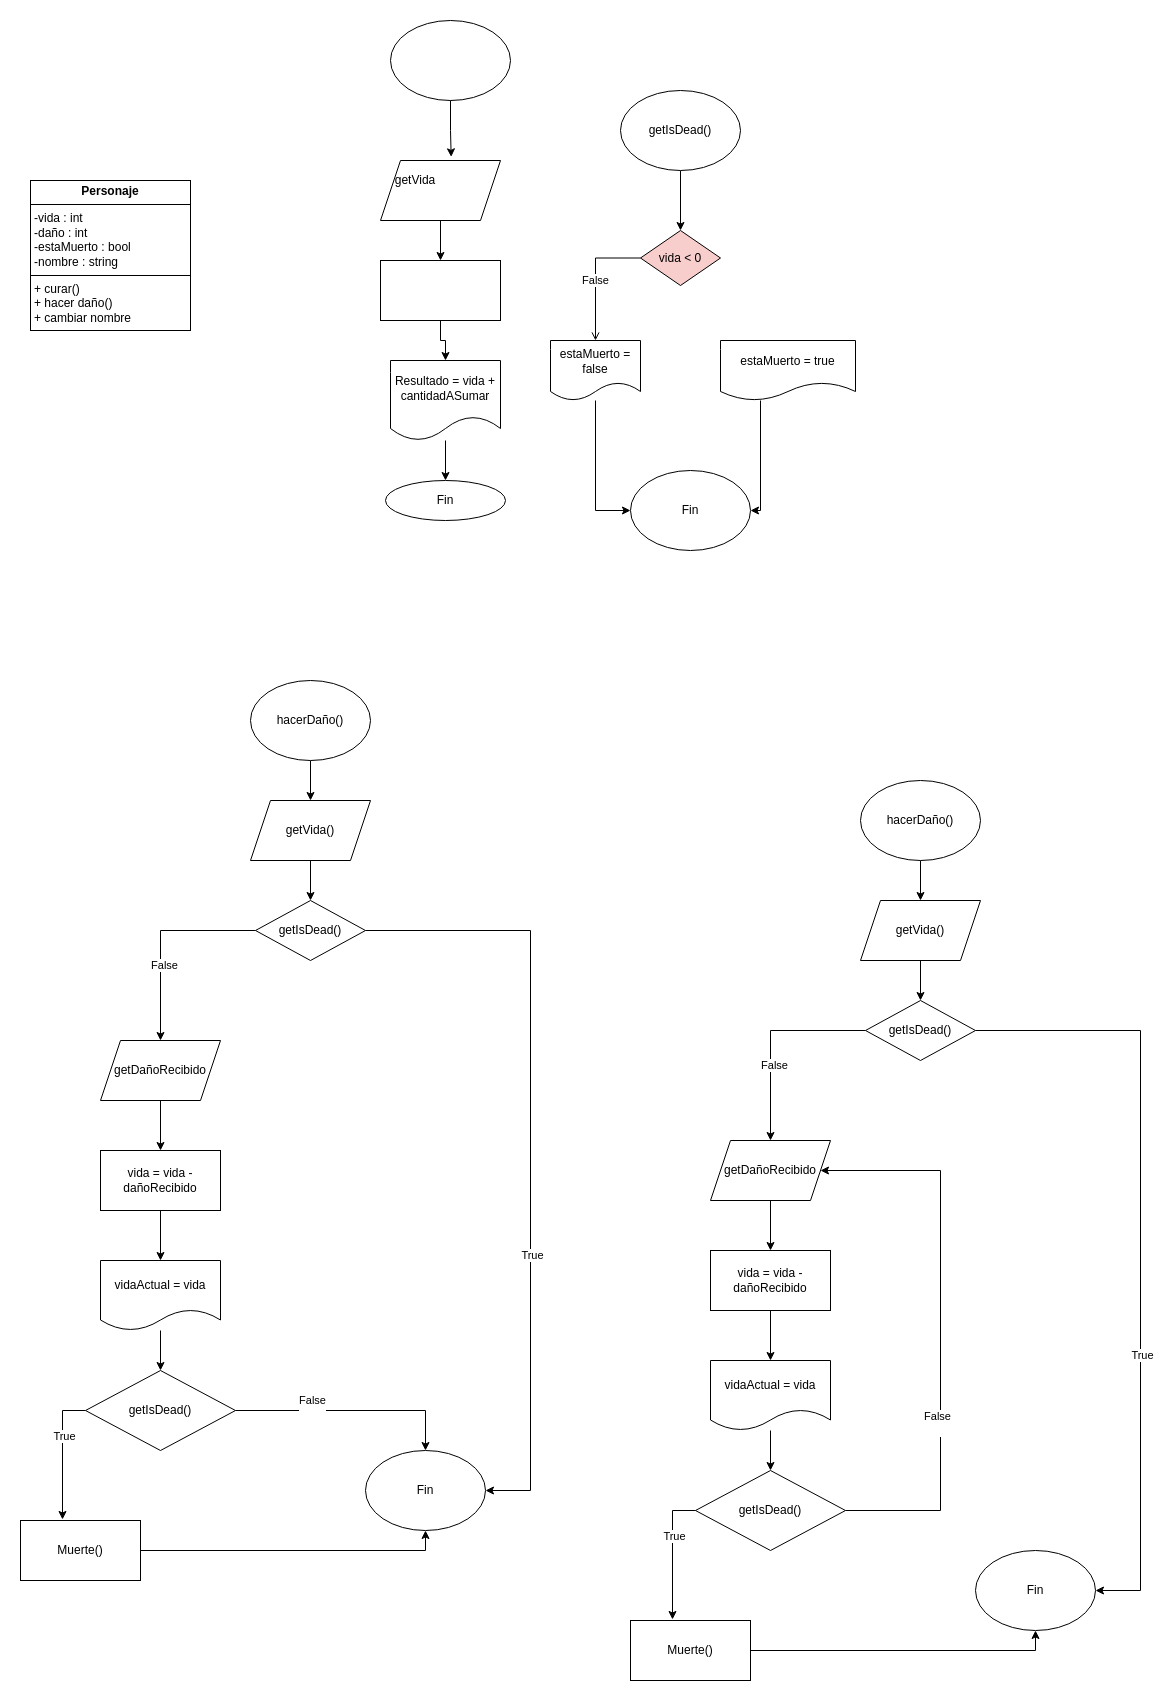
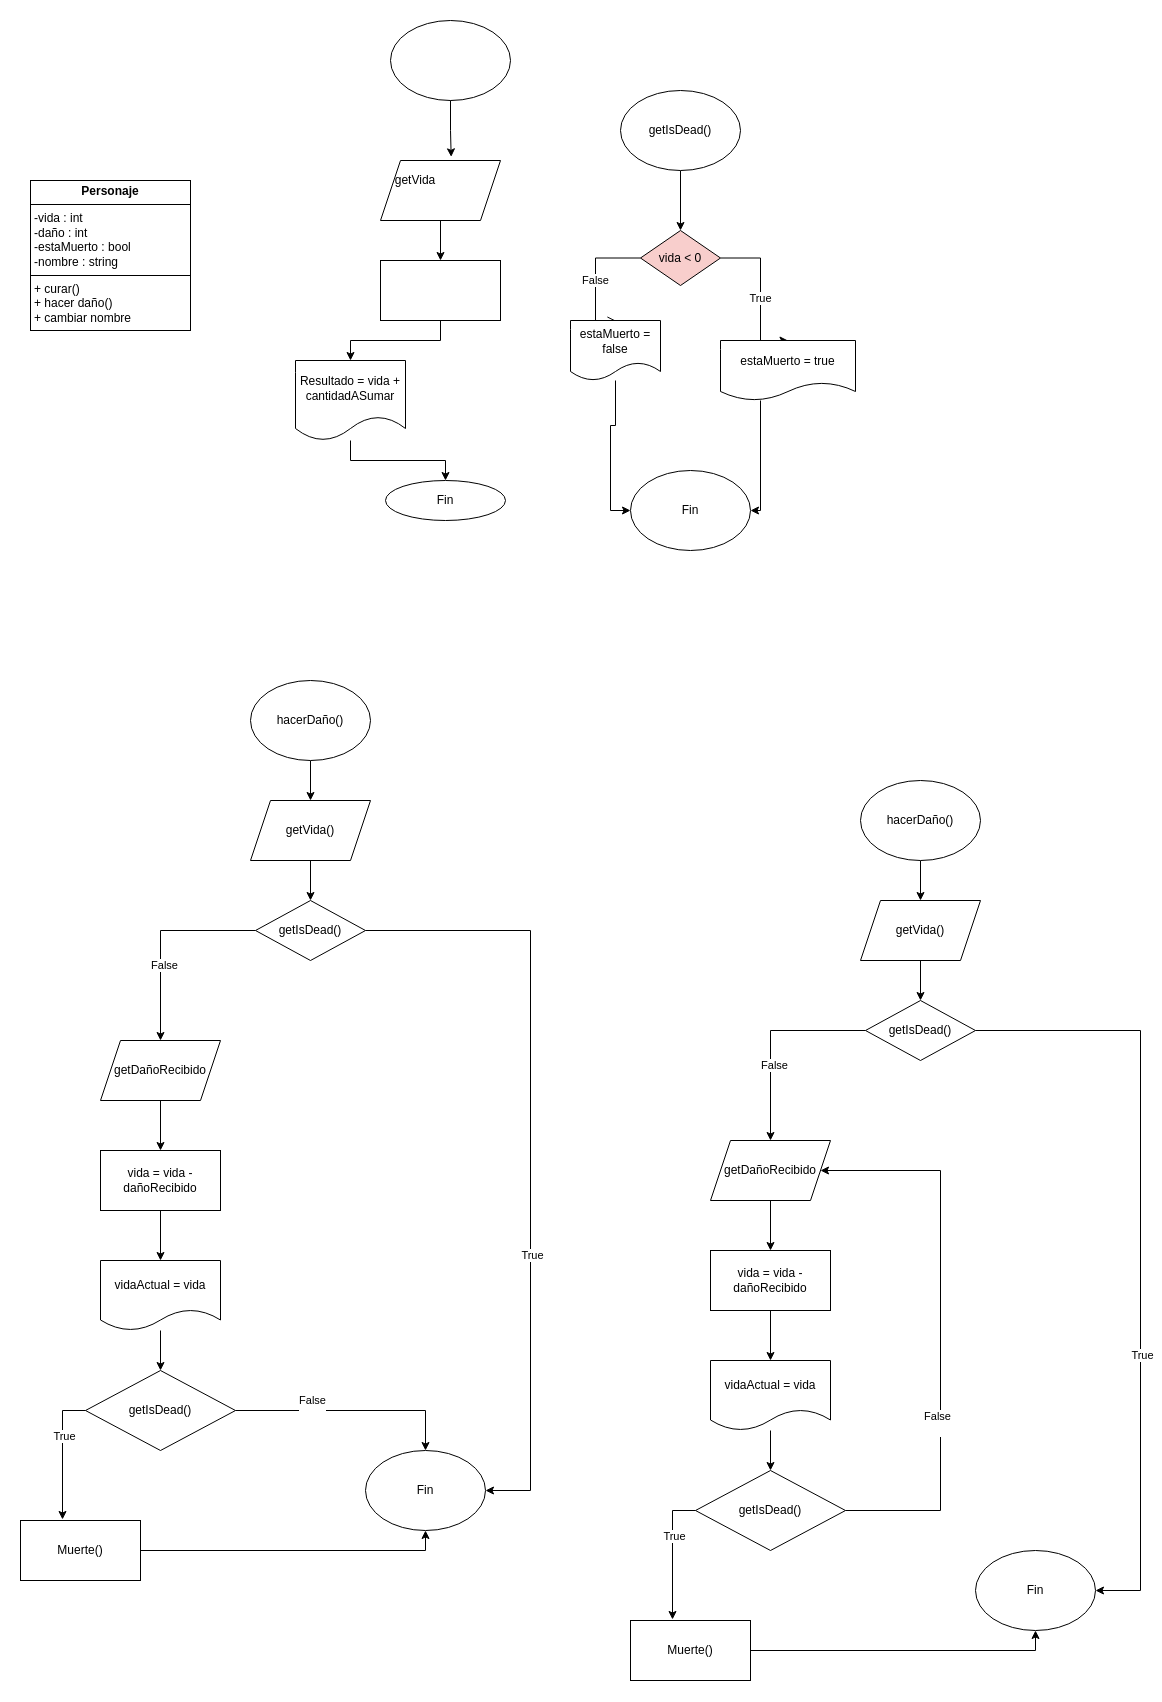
edge "vida < 0" -> "estaMuerto = true": added, label "True"
node "estaMuerto = false": moved (596, 371) -> (616, 351)
node "Resultado = vida + cantidadASumar": moved (446, 401) -> (351, 401)
